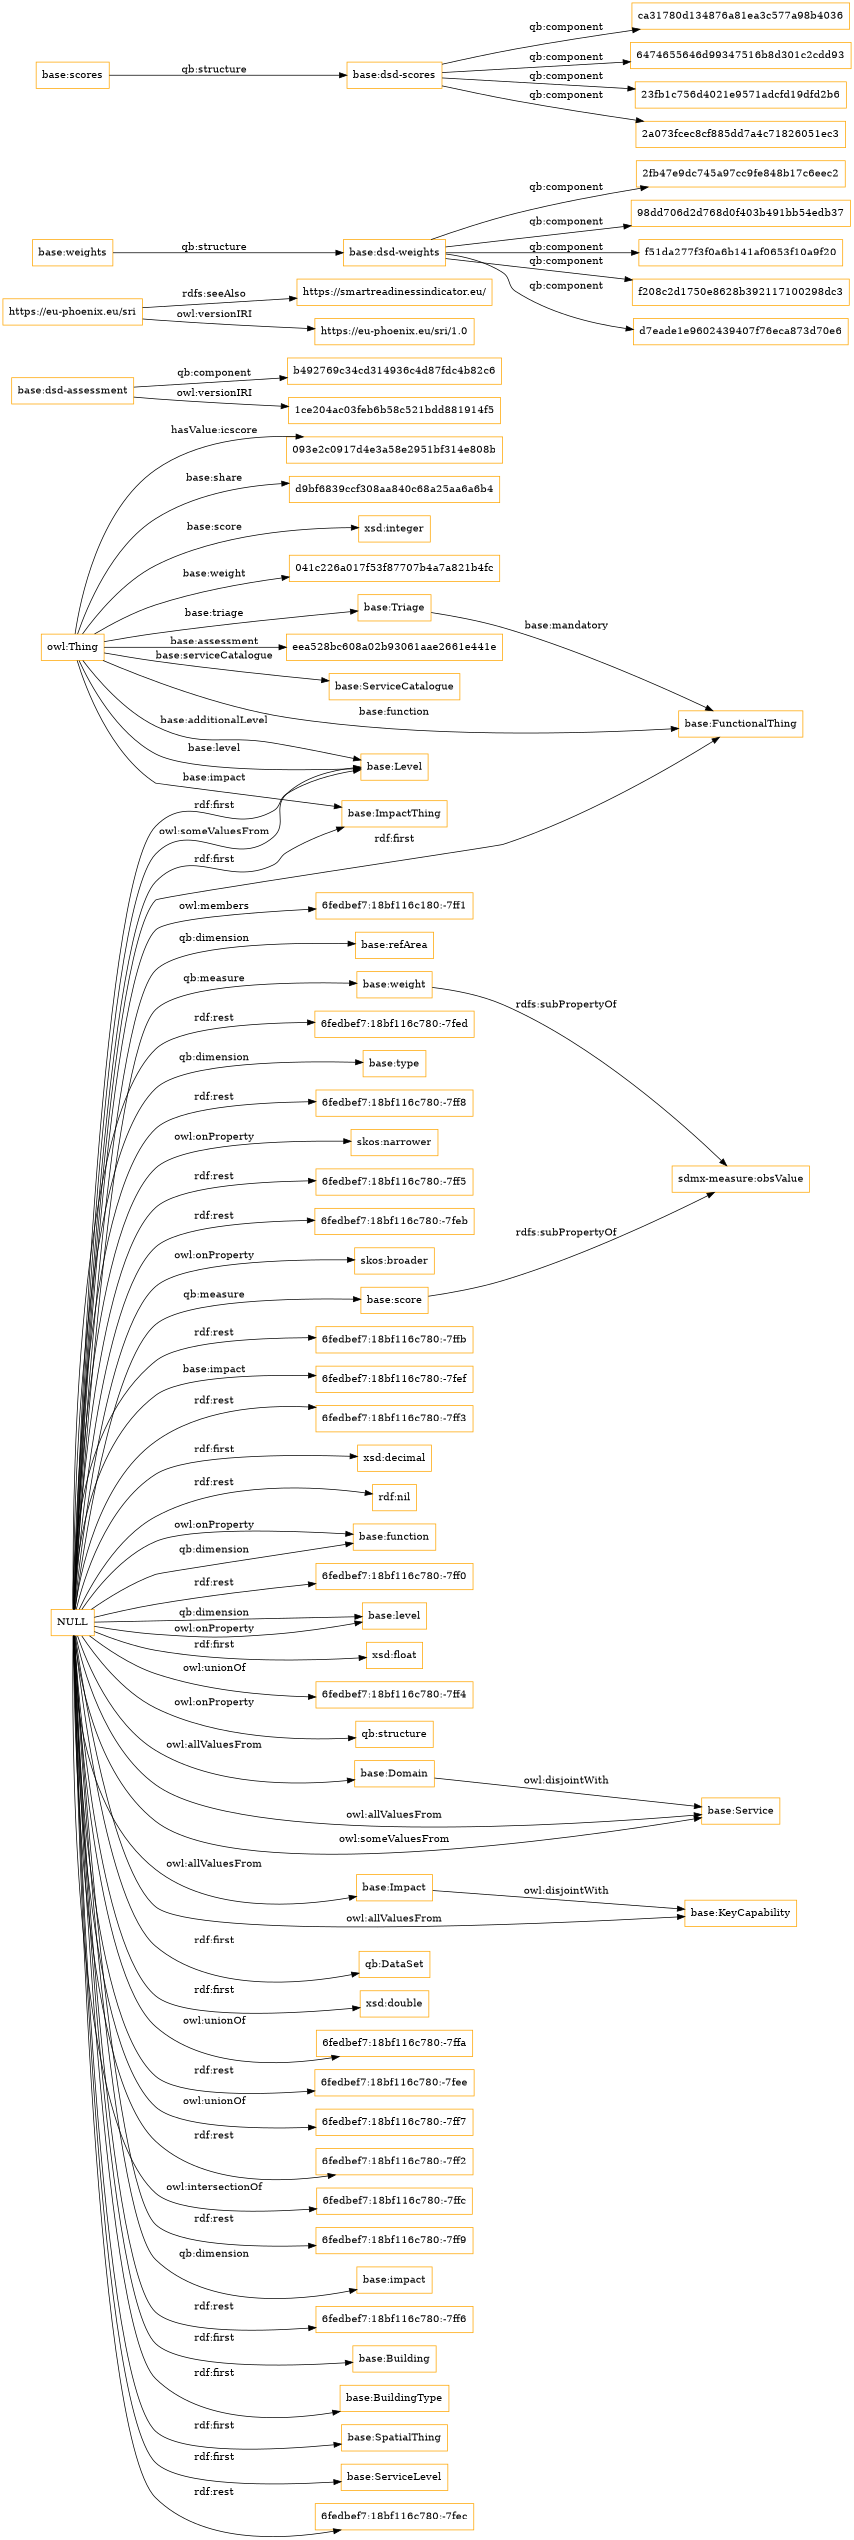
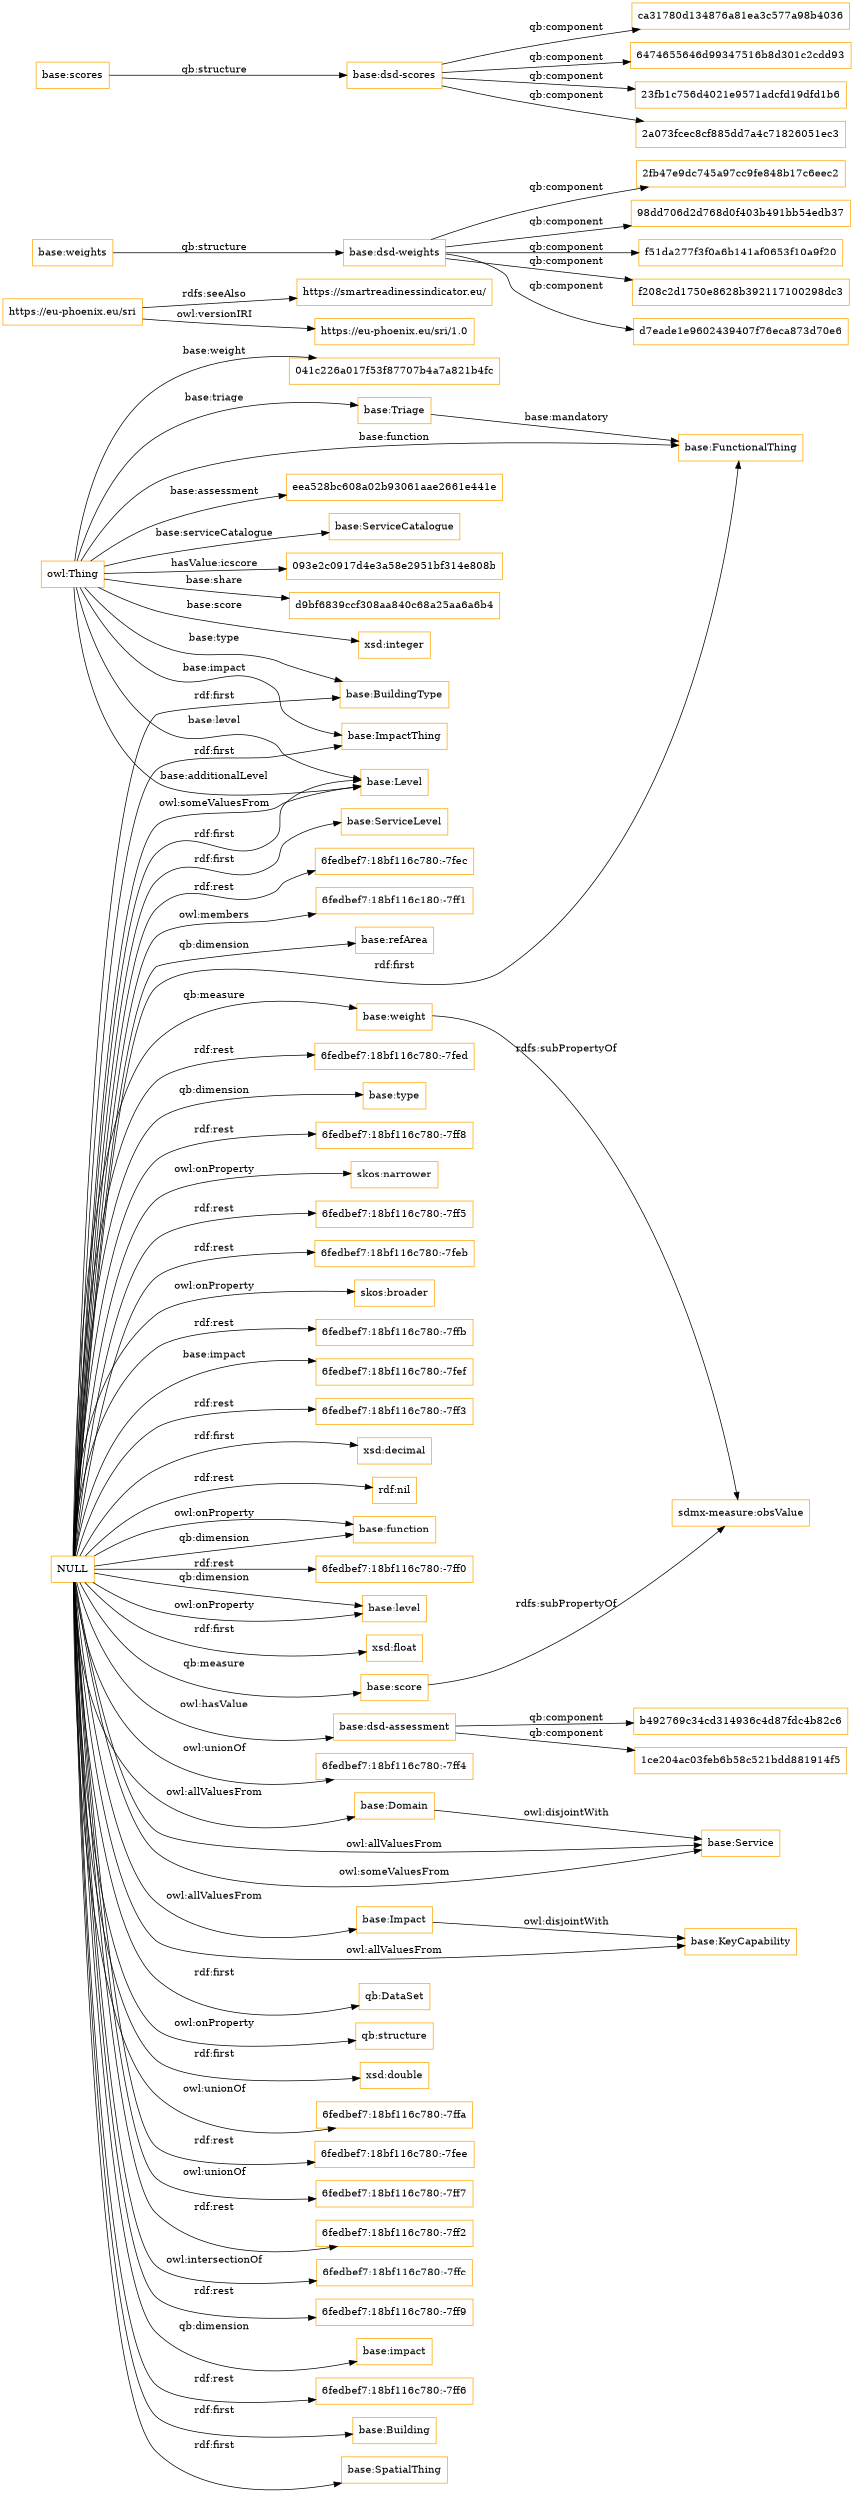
node "23fb1c756d4021e9571adcfd19dfd2b6": label "23fb1c756d4021e9571adcfd19dfd2b6" -> "23fb1c756d4021e9571adcfd19dfd1b6"
edge "base:dsd-assessment" -> "1ce204ac03feb6b58c521bdd881914f5": label "owl:versionIRI" -> "qb:component"
edge "owl:Thing" -> "base:BuildingType": added, label "base:type"
edge "NULL" -> "base:dsd-assessment": added, label "owl:hasValue"
